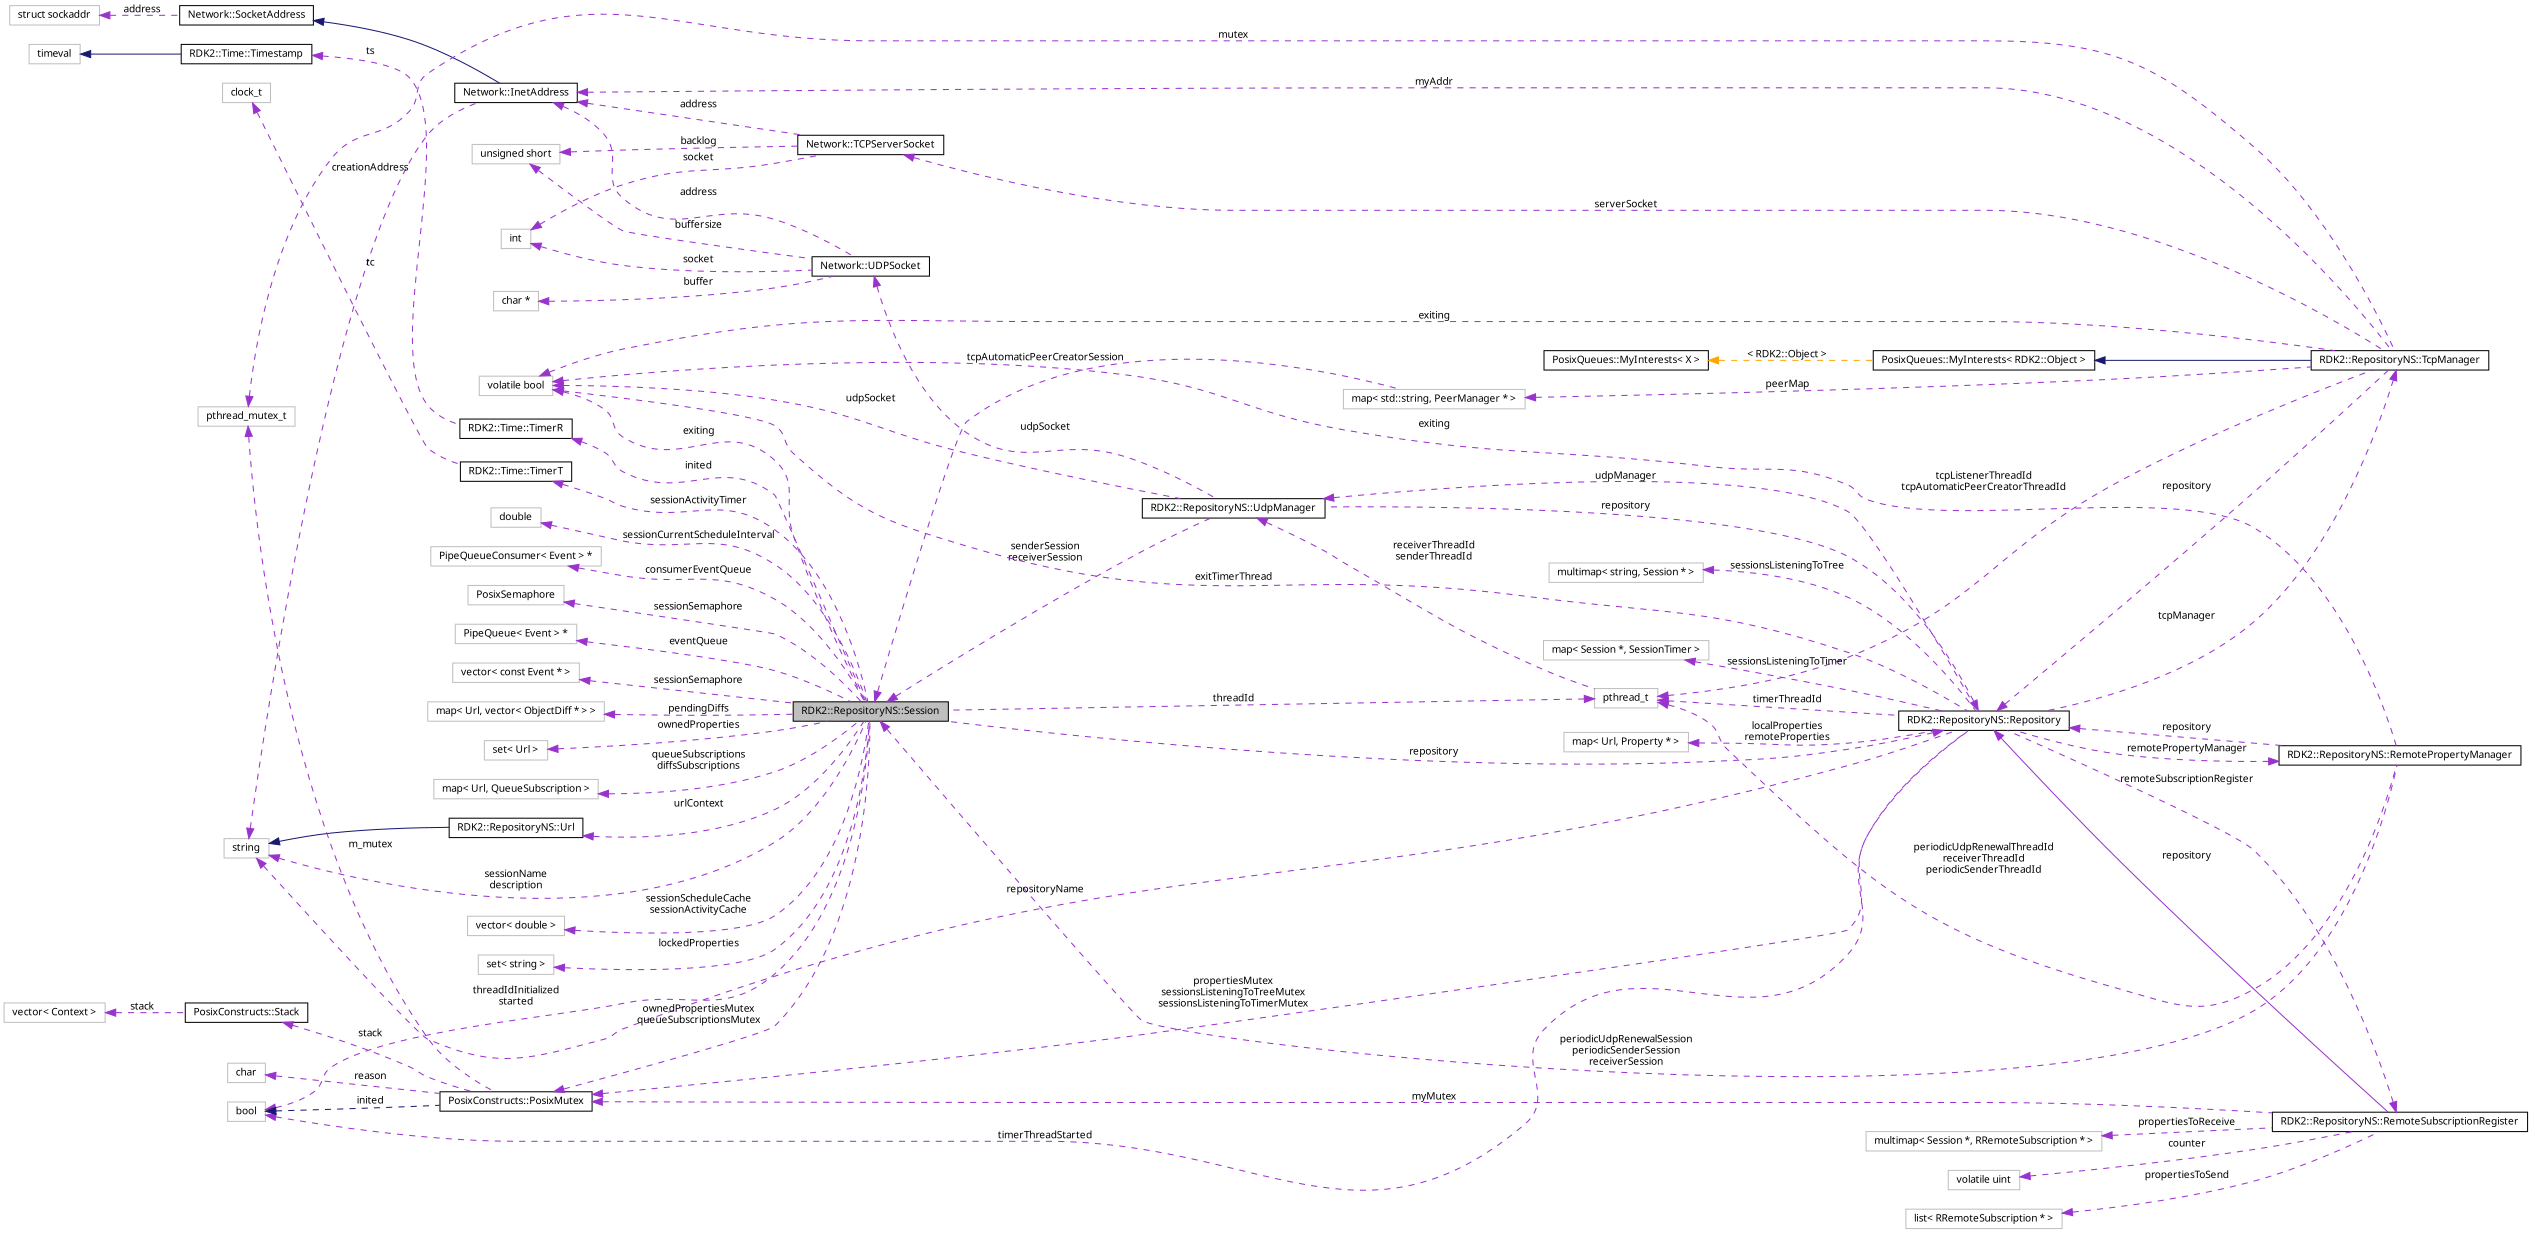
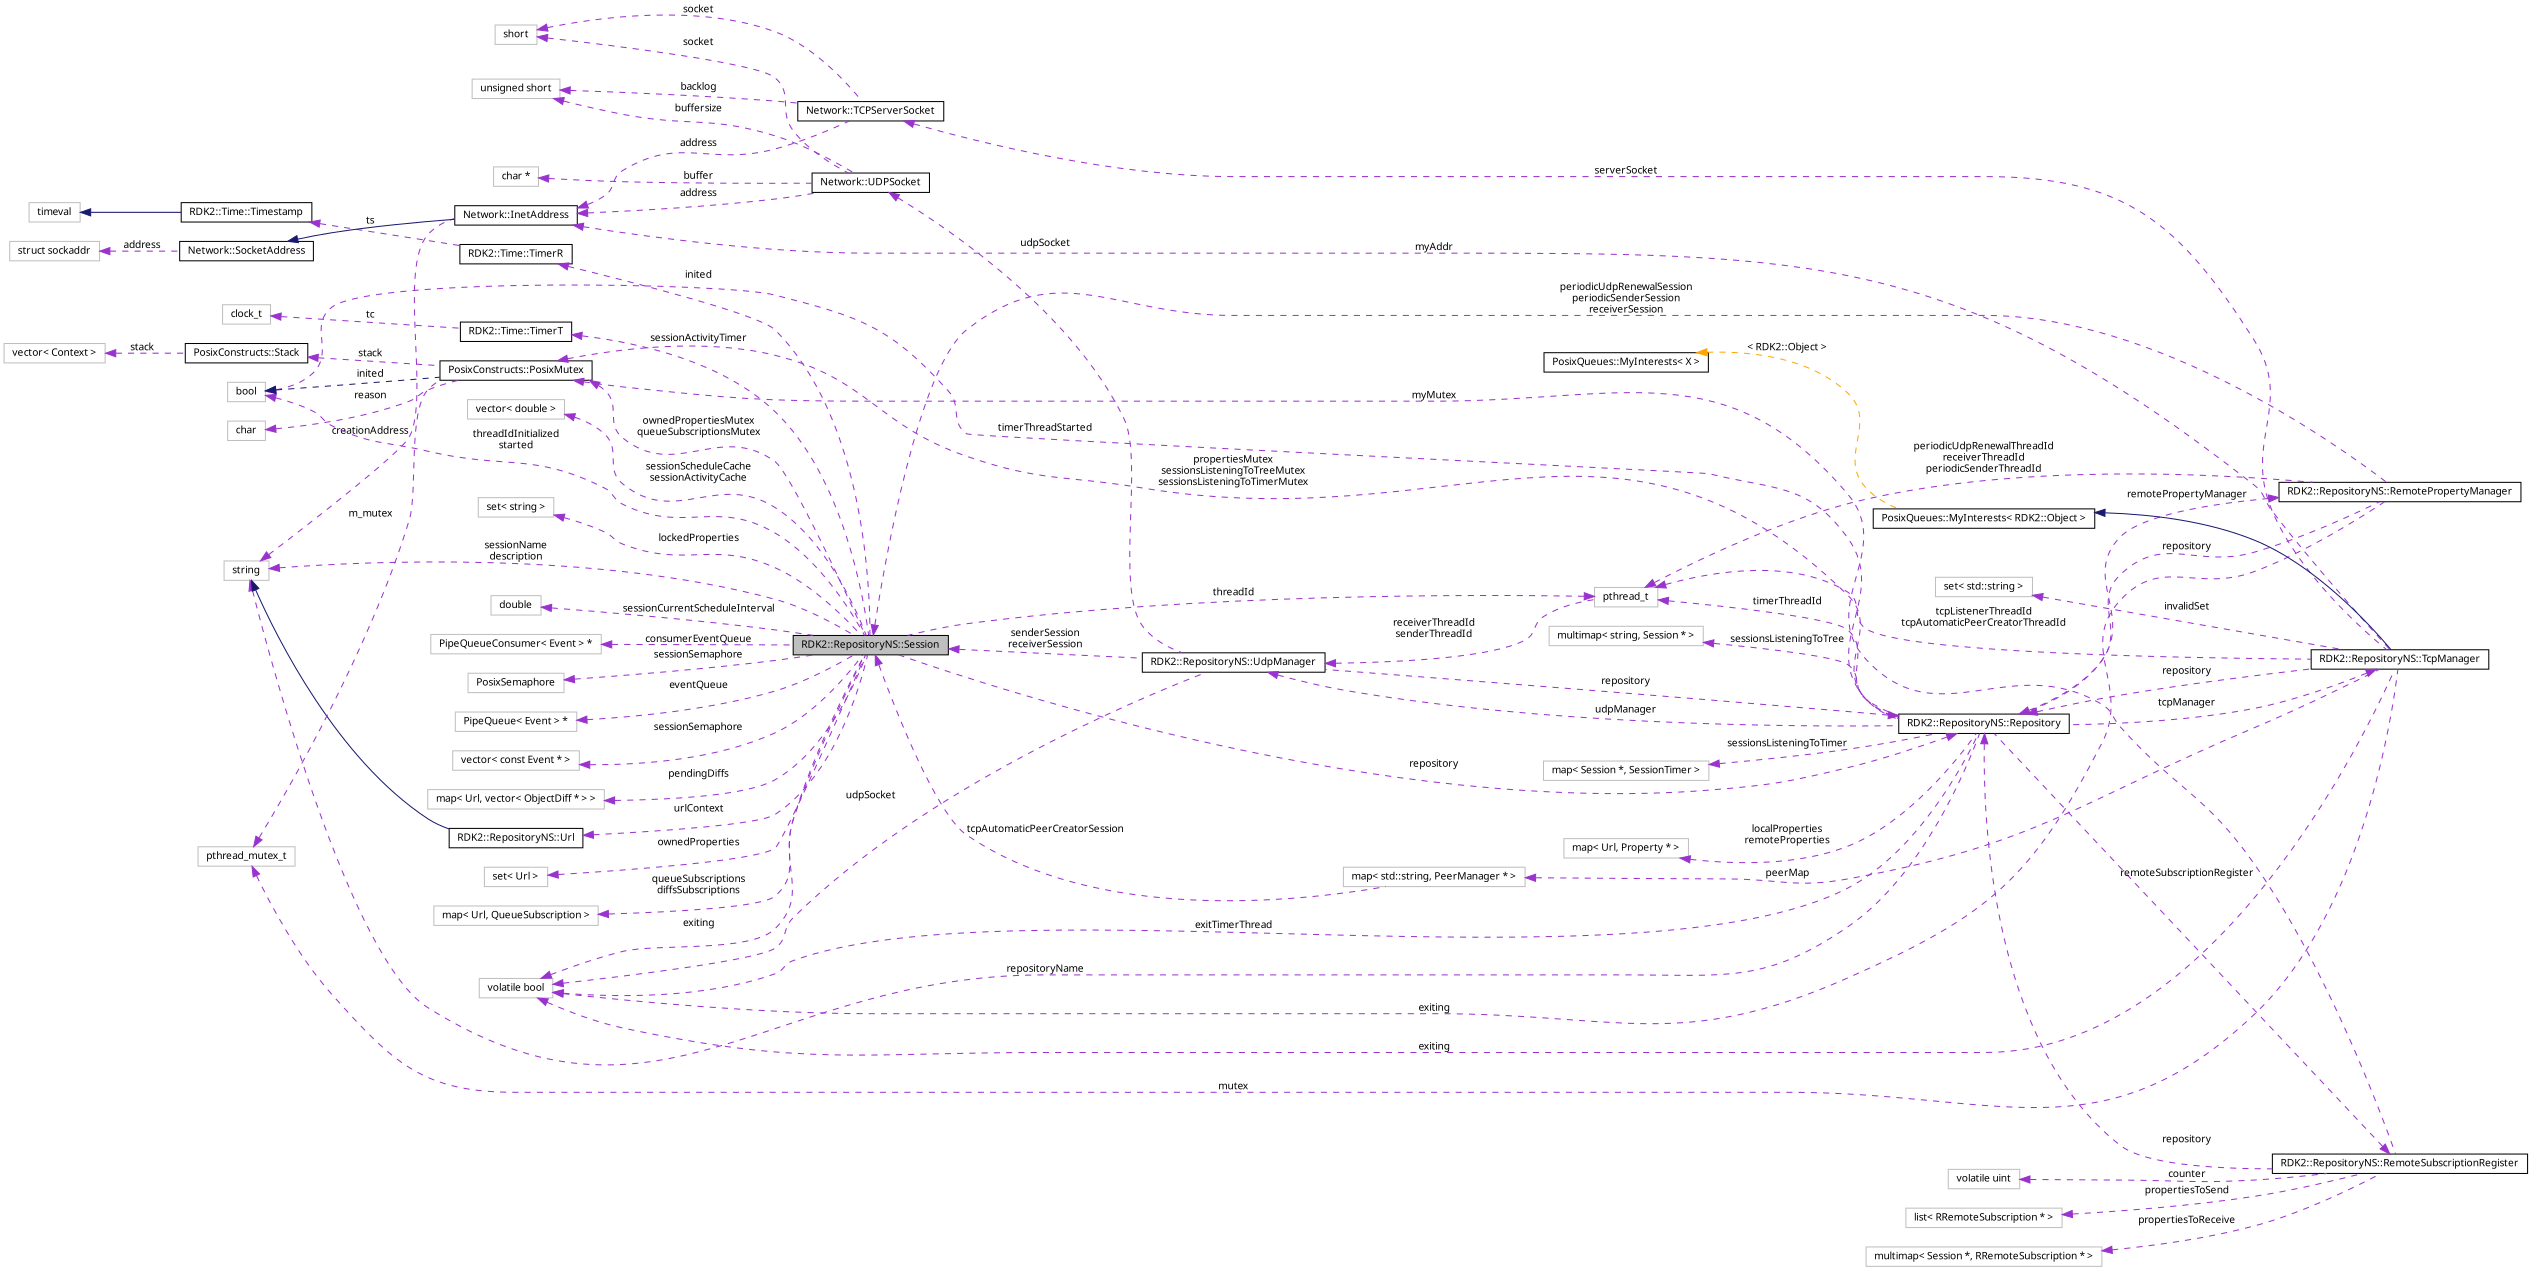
node "int": label "int" -> "short"
node "set< std::string >": added
edge "RDK2::RepositoryNS::RemoteSubscriptionRegister" -> "RDK2::RepositoryNS::Repository": style solid -> dashed
